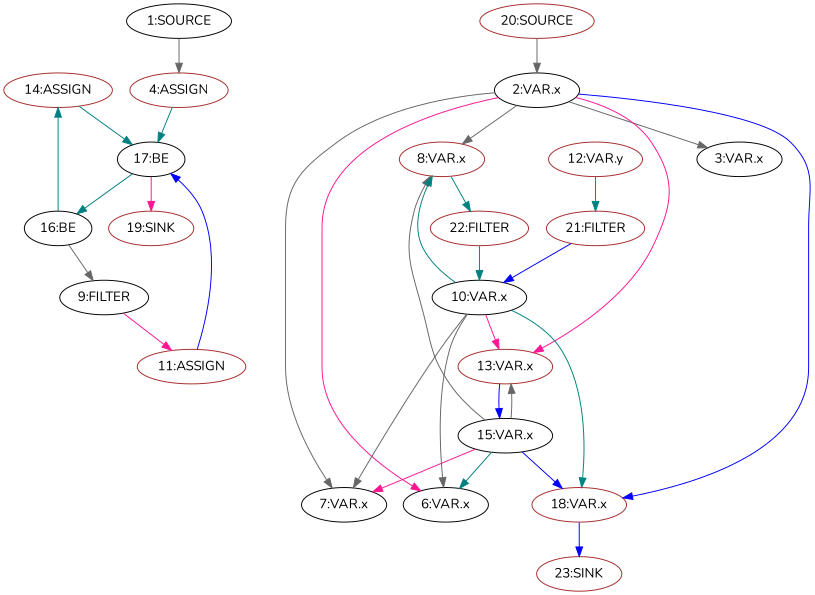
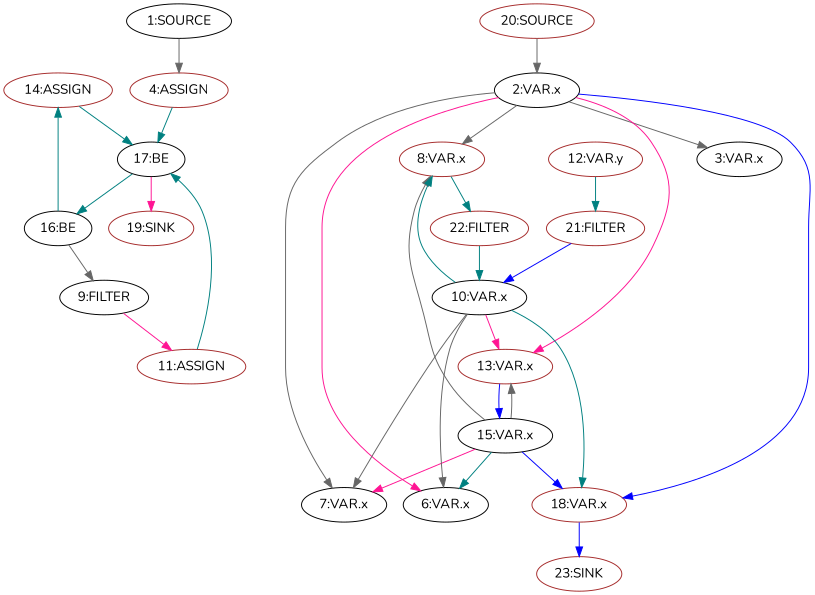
edge "11:ASSIGN" -> "17:BE": color blue -> teal
